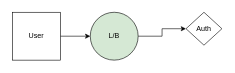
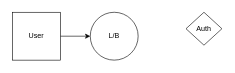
edge "L/B" -> "Auth": removed
node "L/B": fillcolor #d5e8d4 -> #ffffff
